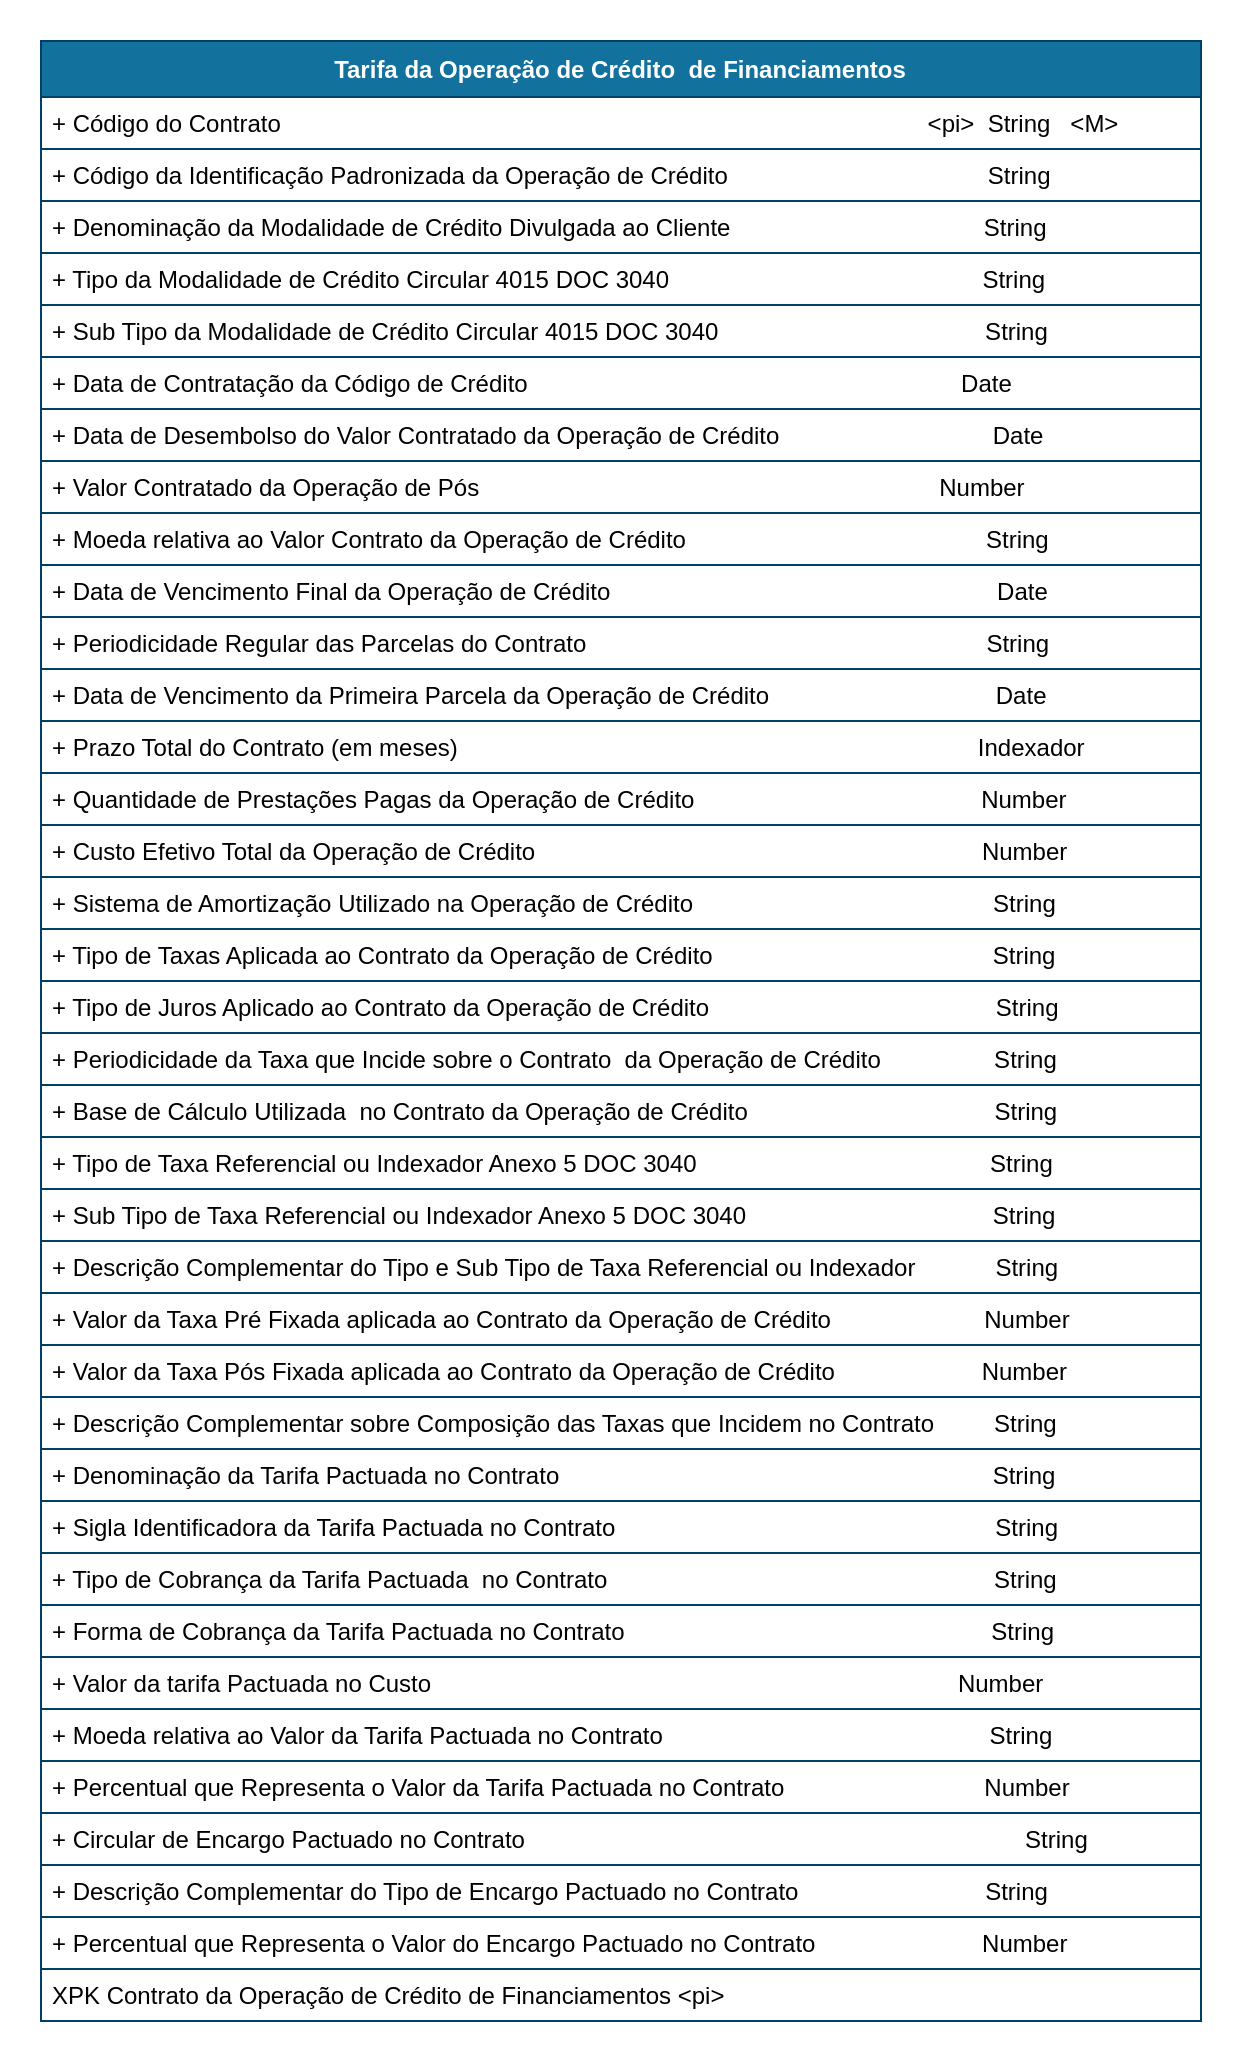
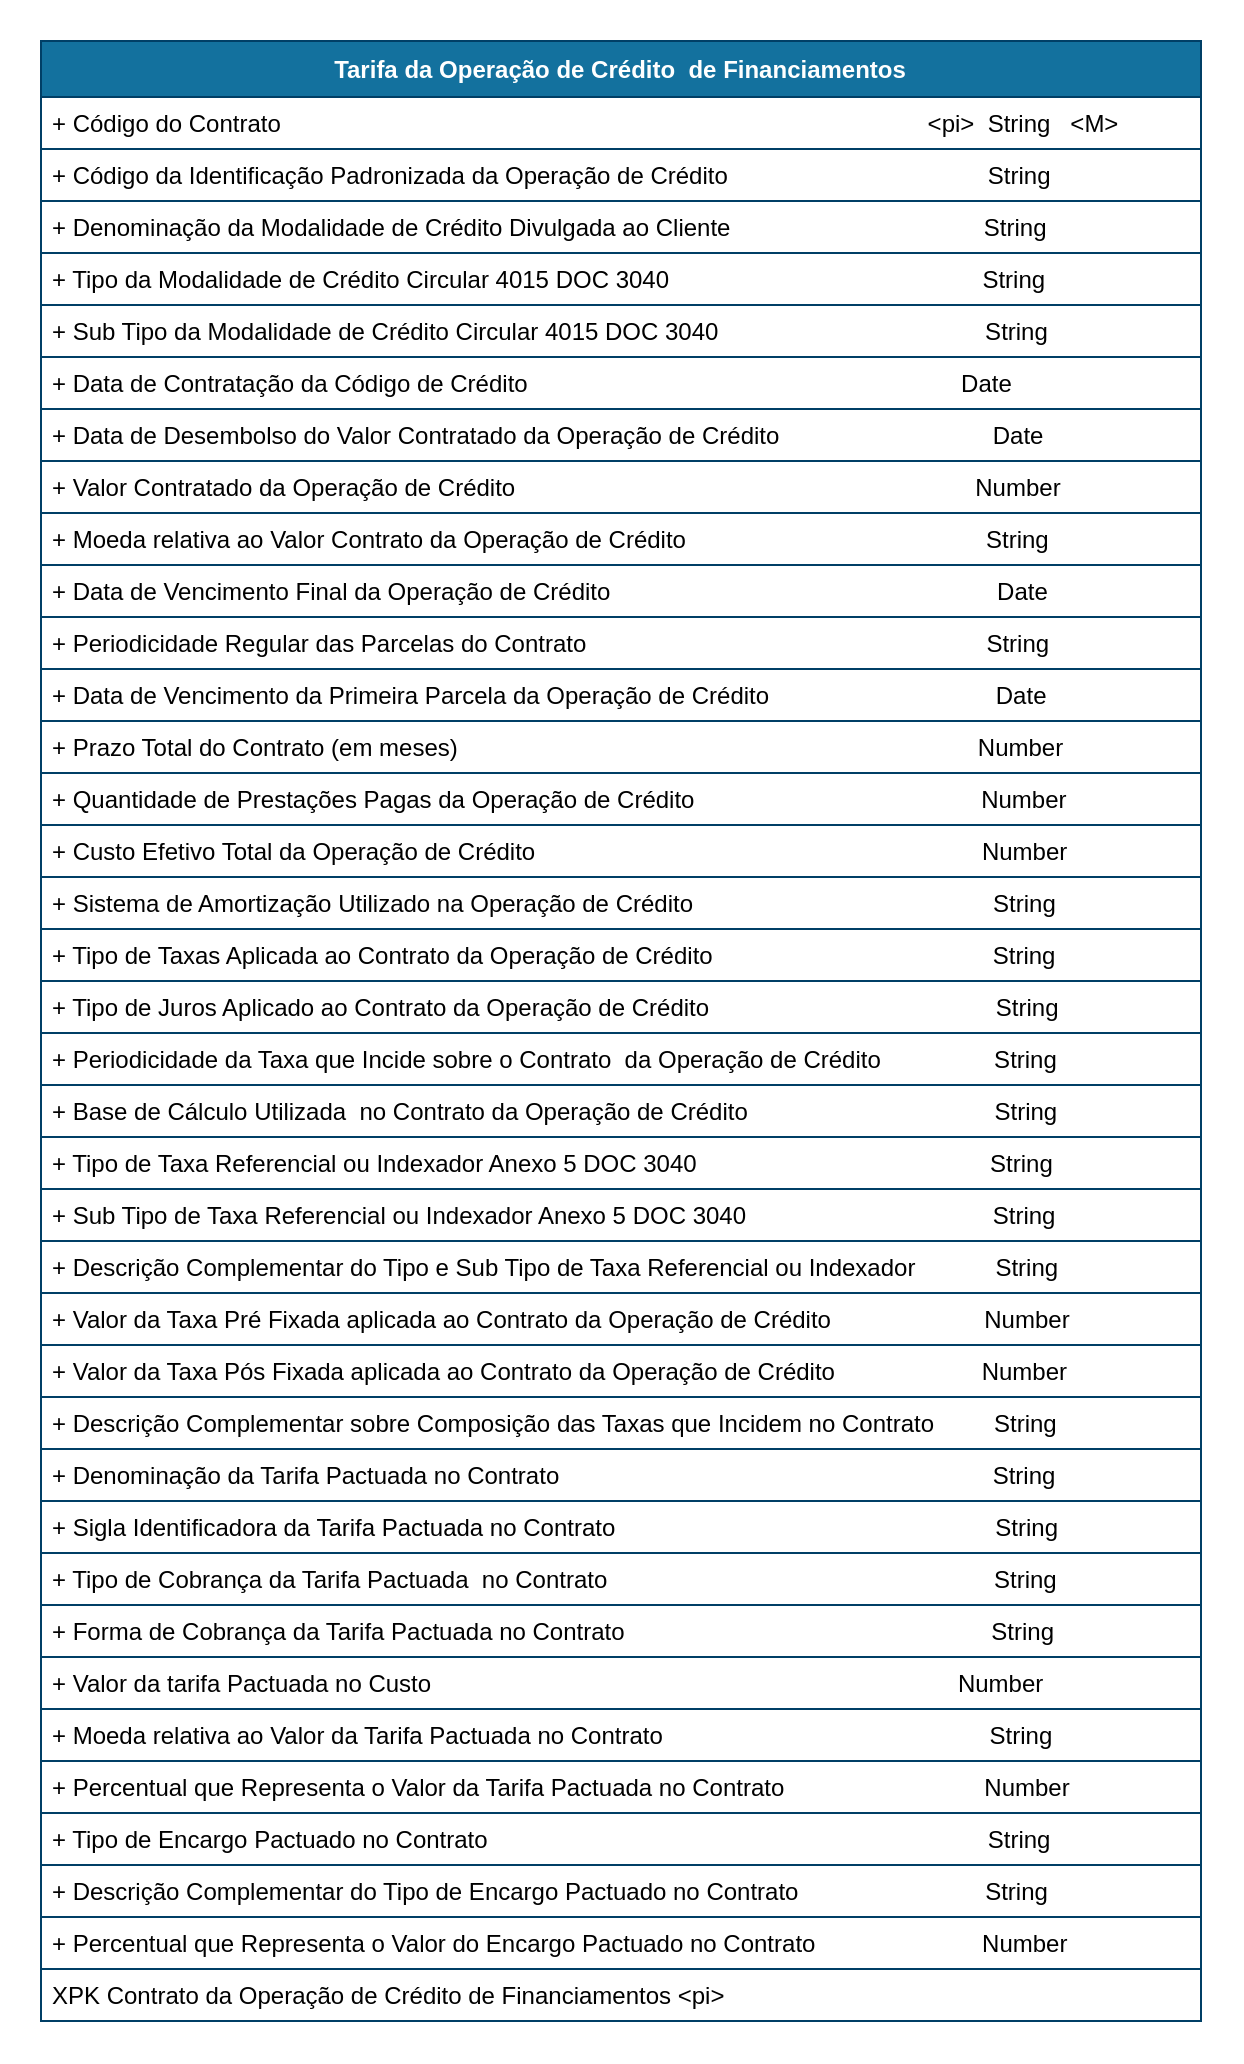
node "+ Valor Contratado da Operação de Pós Number": label "+ Valor Contratado da Operação de Pós Number" -> "+ Valor Contratado da Operação de Crédito Number"
node "+ Prazo Total do Contrato (em meses) Indexador": label "+ Prazo Total do Contrato (em meses) Indexador" -> "+ Prazo Total do Contrato (em meses) Number"
node "+ Circular de Encargo Pactuado no Contrato String": label "+ Circular de Encargo Pactuado no Contrato String" -> "+ Tipo de Encargo Pactuado no Contrato String"
